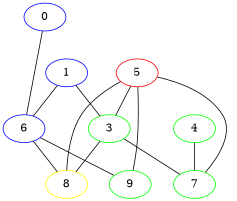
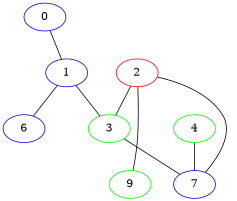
edge "0" -- "6": now "0" -- "1"
node "5": label "5" -> "2"
edge "6" -- "9": removed
node "8": removed
node "7": color green -> blue
